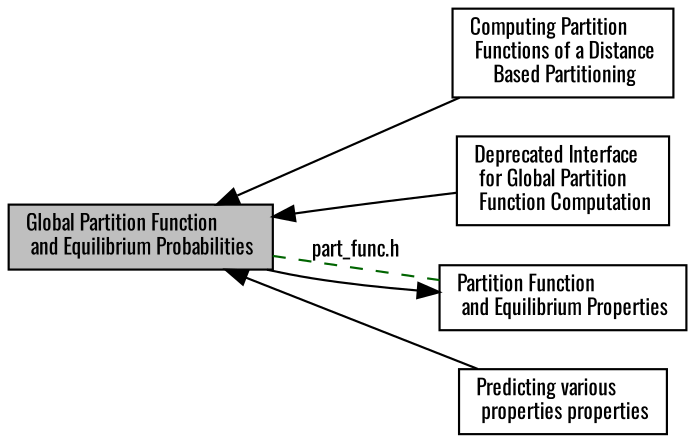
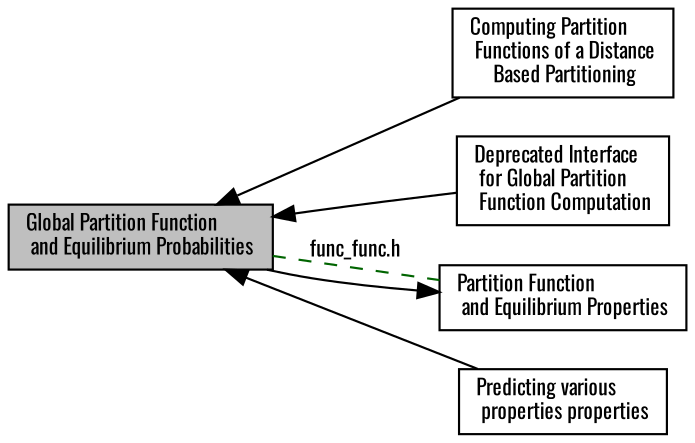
edge "Global Partition Function and Equilibrium Probabilities" -- "Partition Function and Equilibrium Properties": label "part_func.h" -> "func_func.h"
